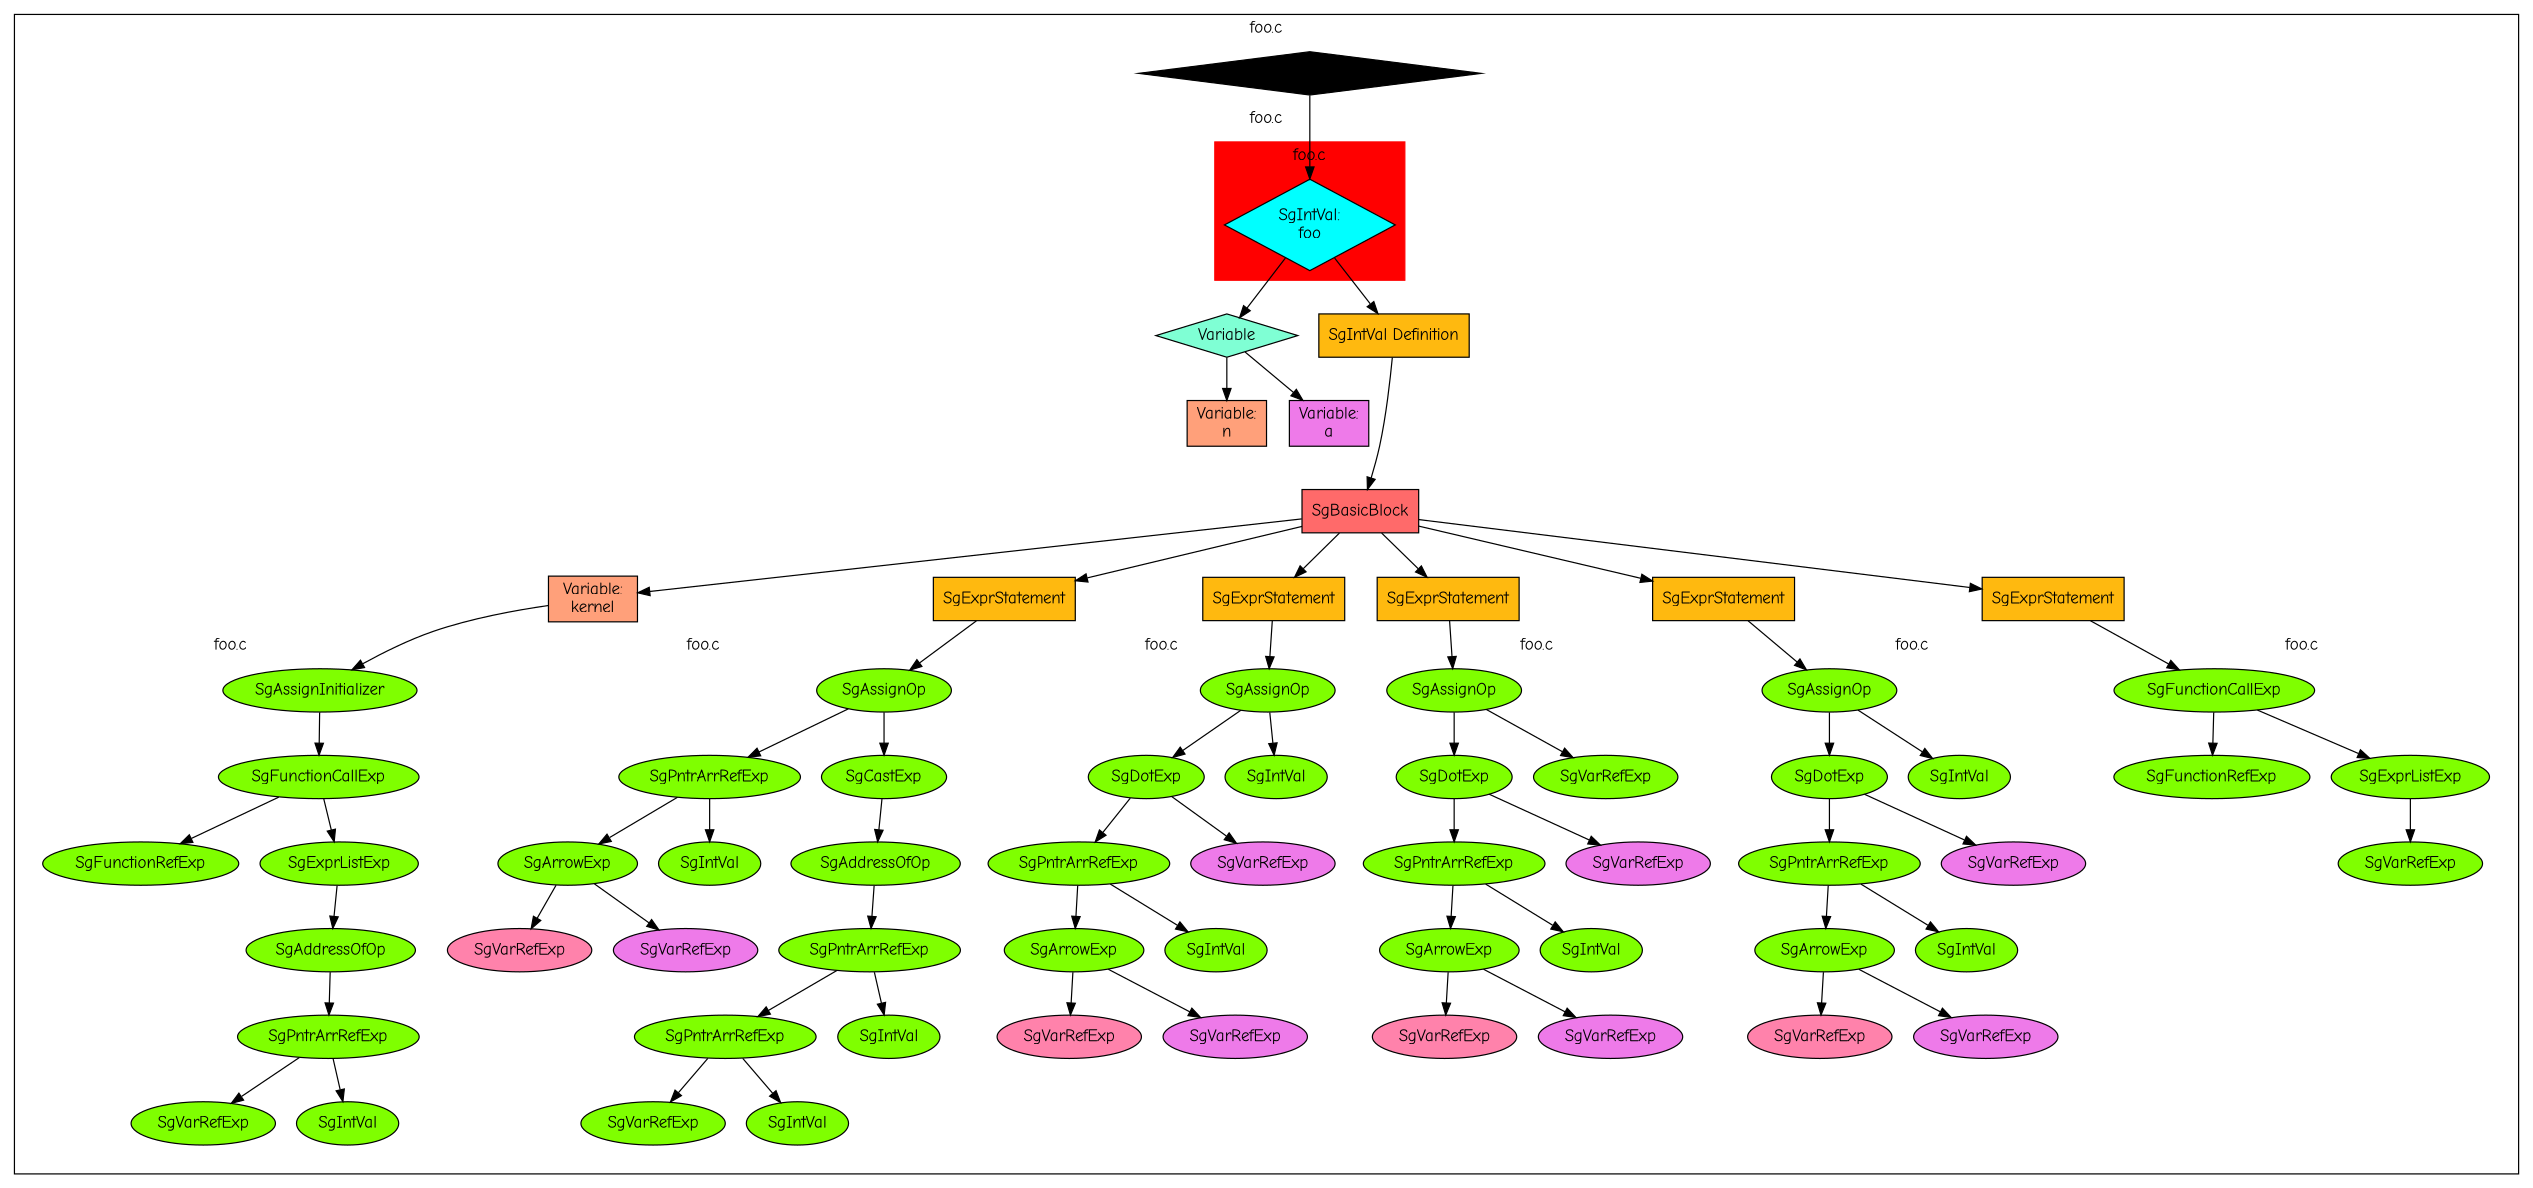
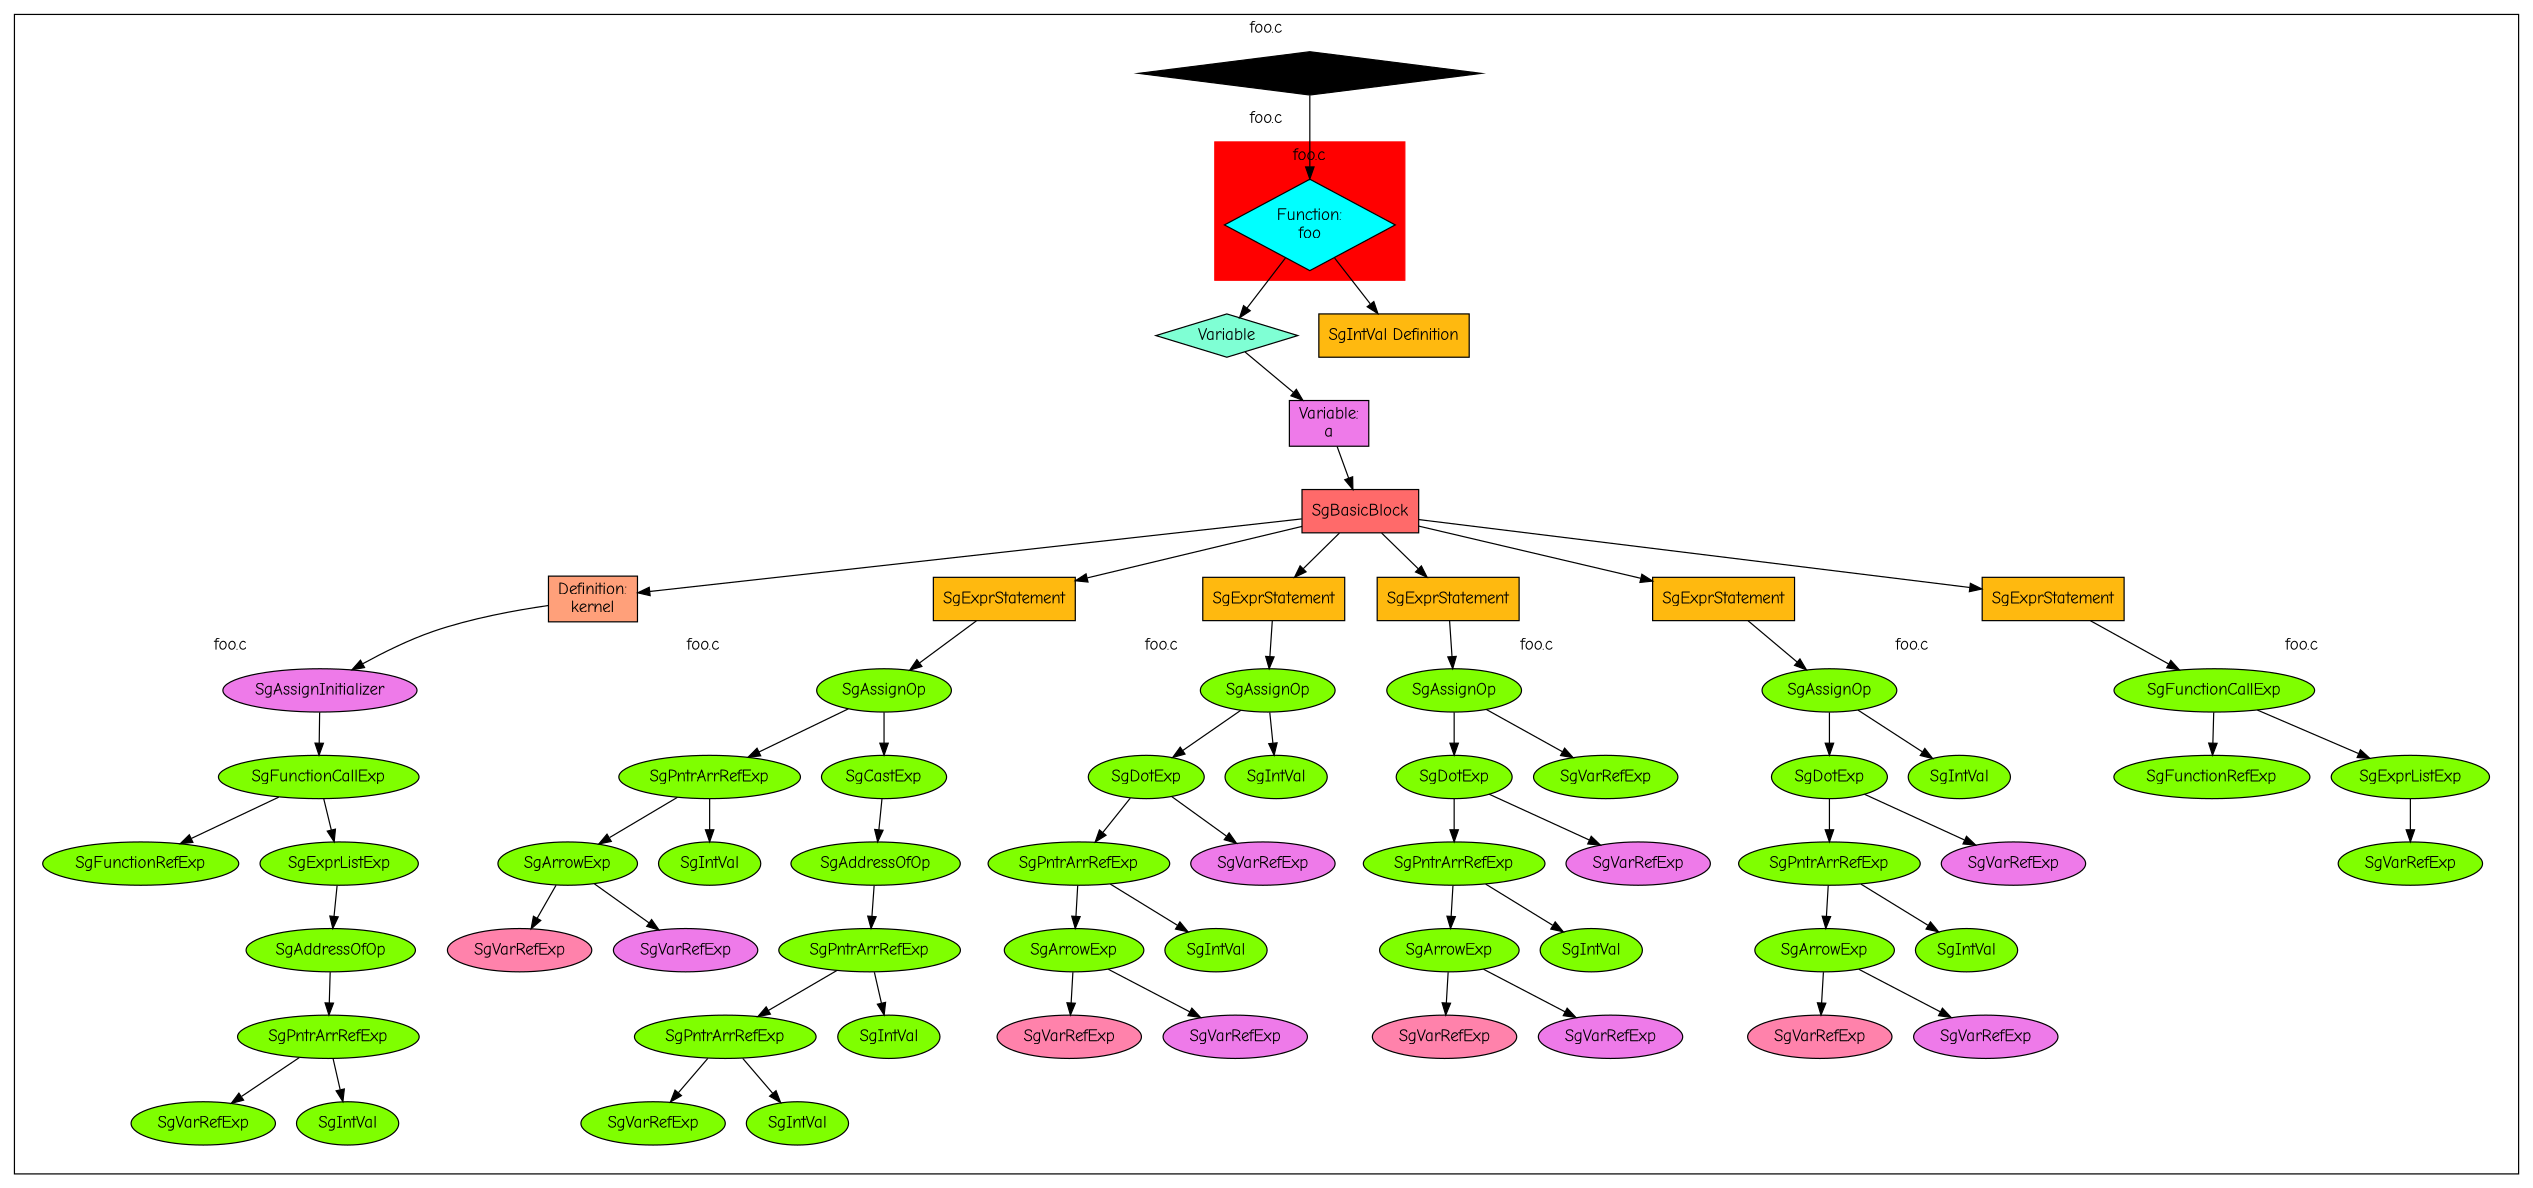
node "SgIntVal: foo": label "SgIntVal: foo" -> "Function: foo"
edge "SgIntVal Definition" -> "SgBasicBlock": now "Variable: a" -> "SgBasicBlock"
node "Variable: n": removed
node "Variable: kernel": label "Variable: kernel" -> "Definition: kernel"
node "SgAssignInitializer": fillcolor chartreuse1 -> orchid2
